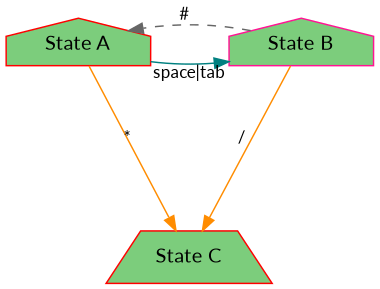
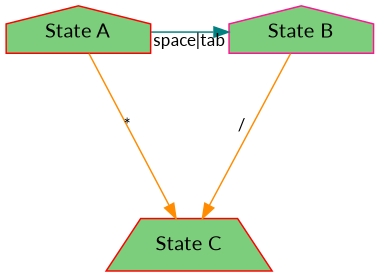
edge "State B" -> "State A": removed, label "#"
